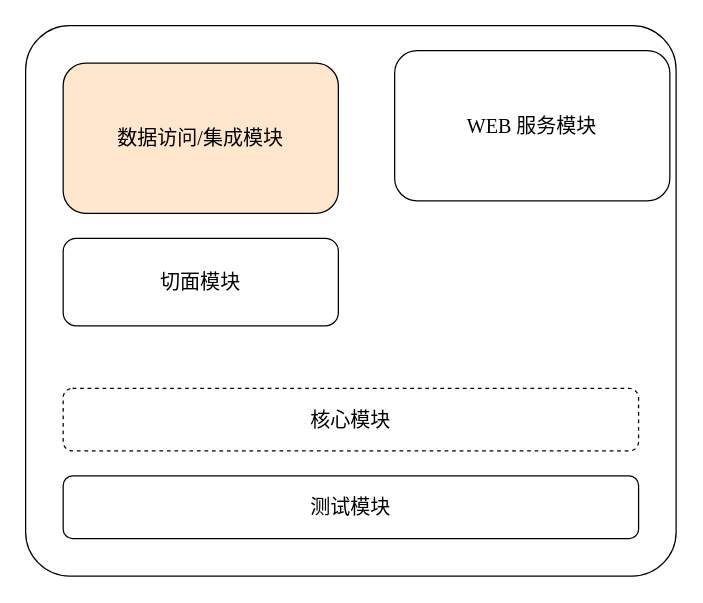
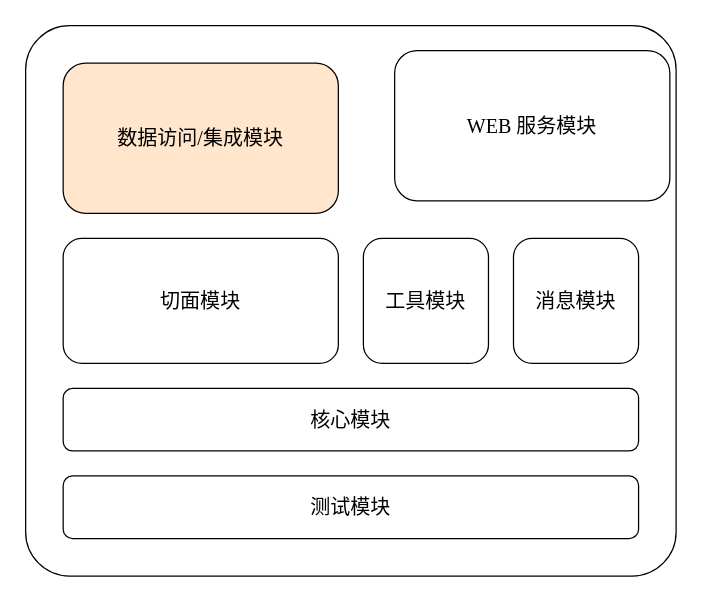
node "切面模块": size 275x88 -> 275x125
node "工具模块": added
node "消息模块": added
node "核心模块": style dashed -> solid
